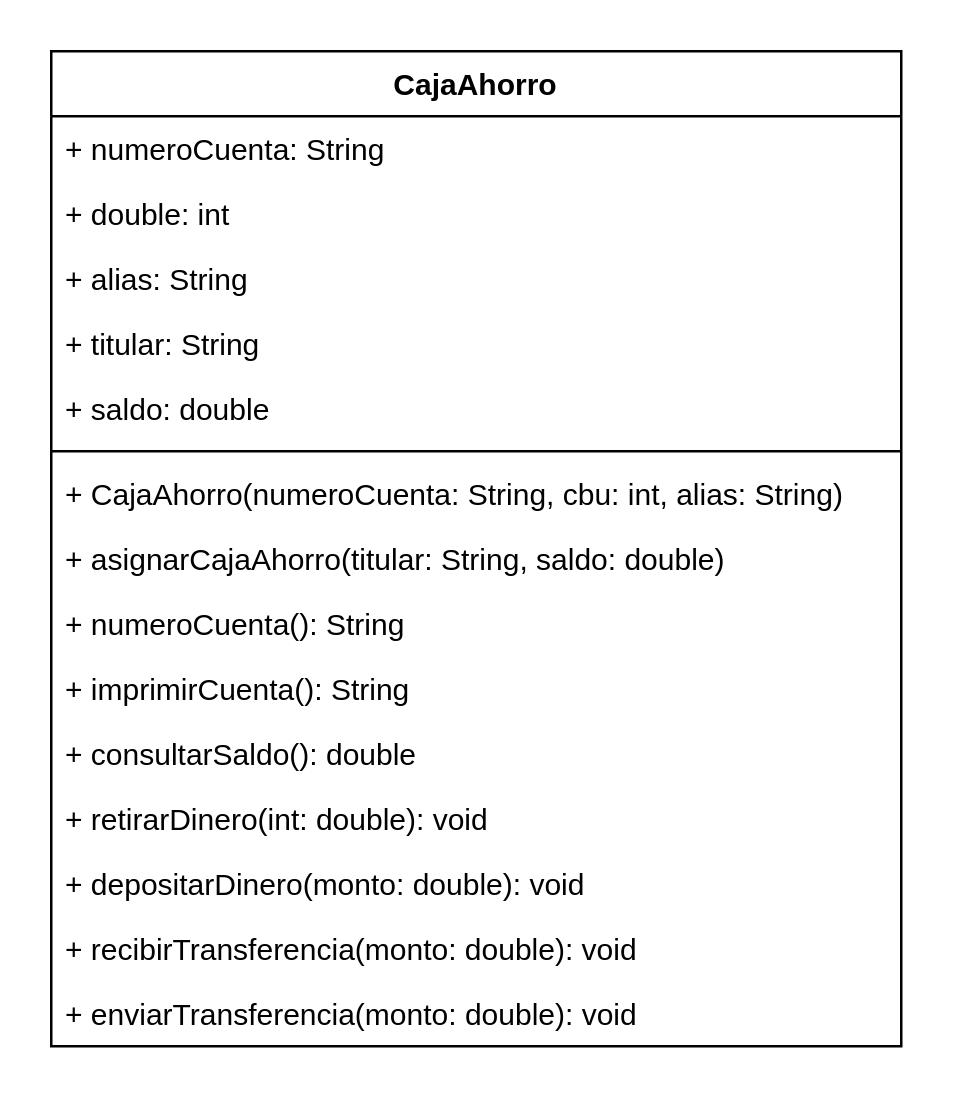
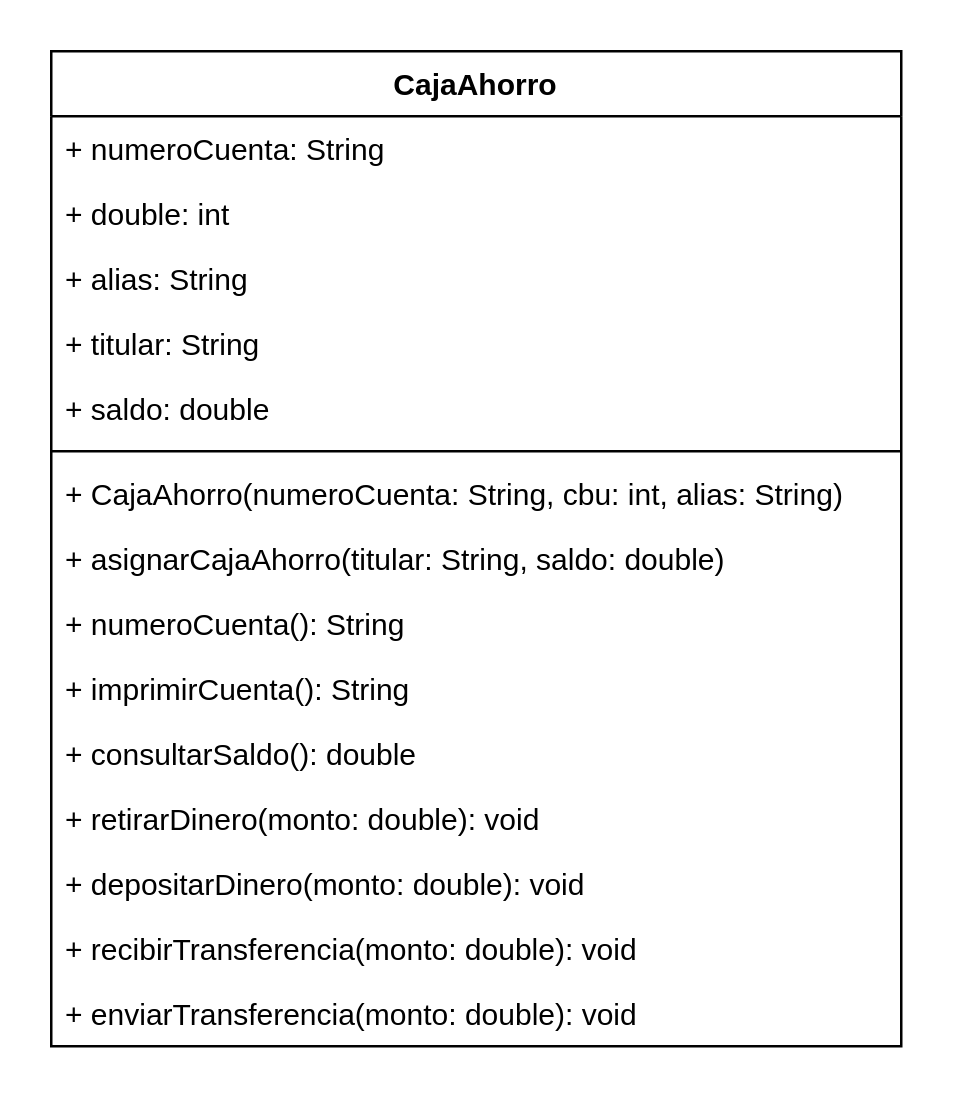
node "+ retirarDinero(int: double): void": label "+ retirarDinero(int: double): void" -> "+ retirarDinero(monto: double): void"
